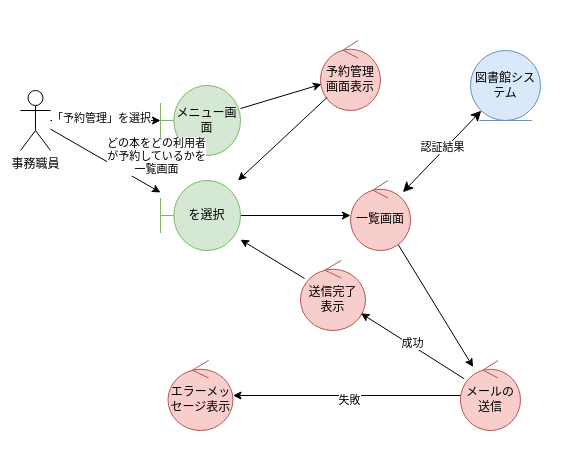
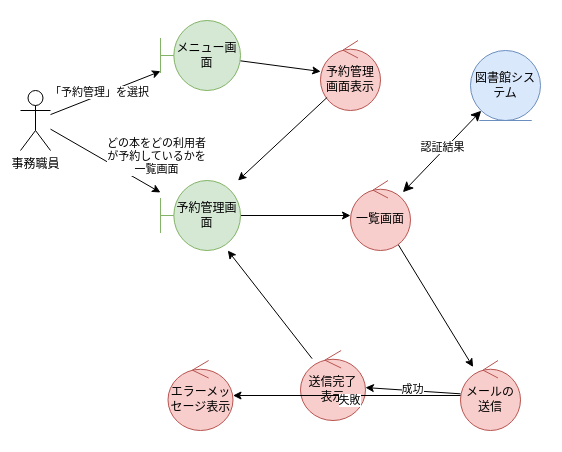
node "メニュー画面": moved (201, 121) -> (201, 56)
node "を選択": label "を選択" -> "予約管理画面"
node "送信完了 表示": moved (333, 296) -> (333, 386)
